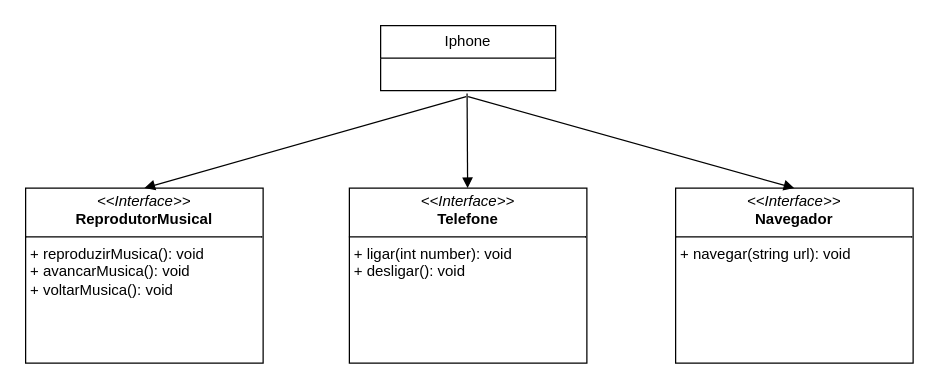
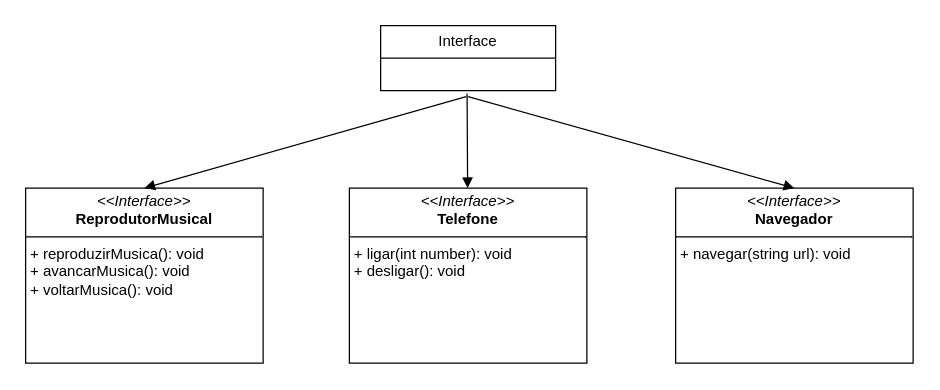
node "Iphone": label "Iphone" -> "Interface"
